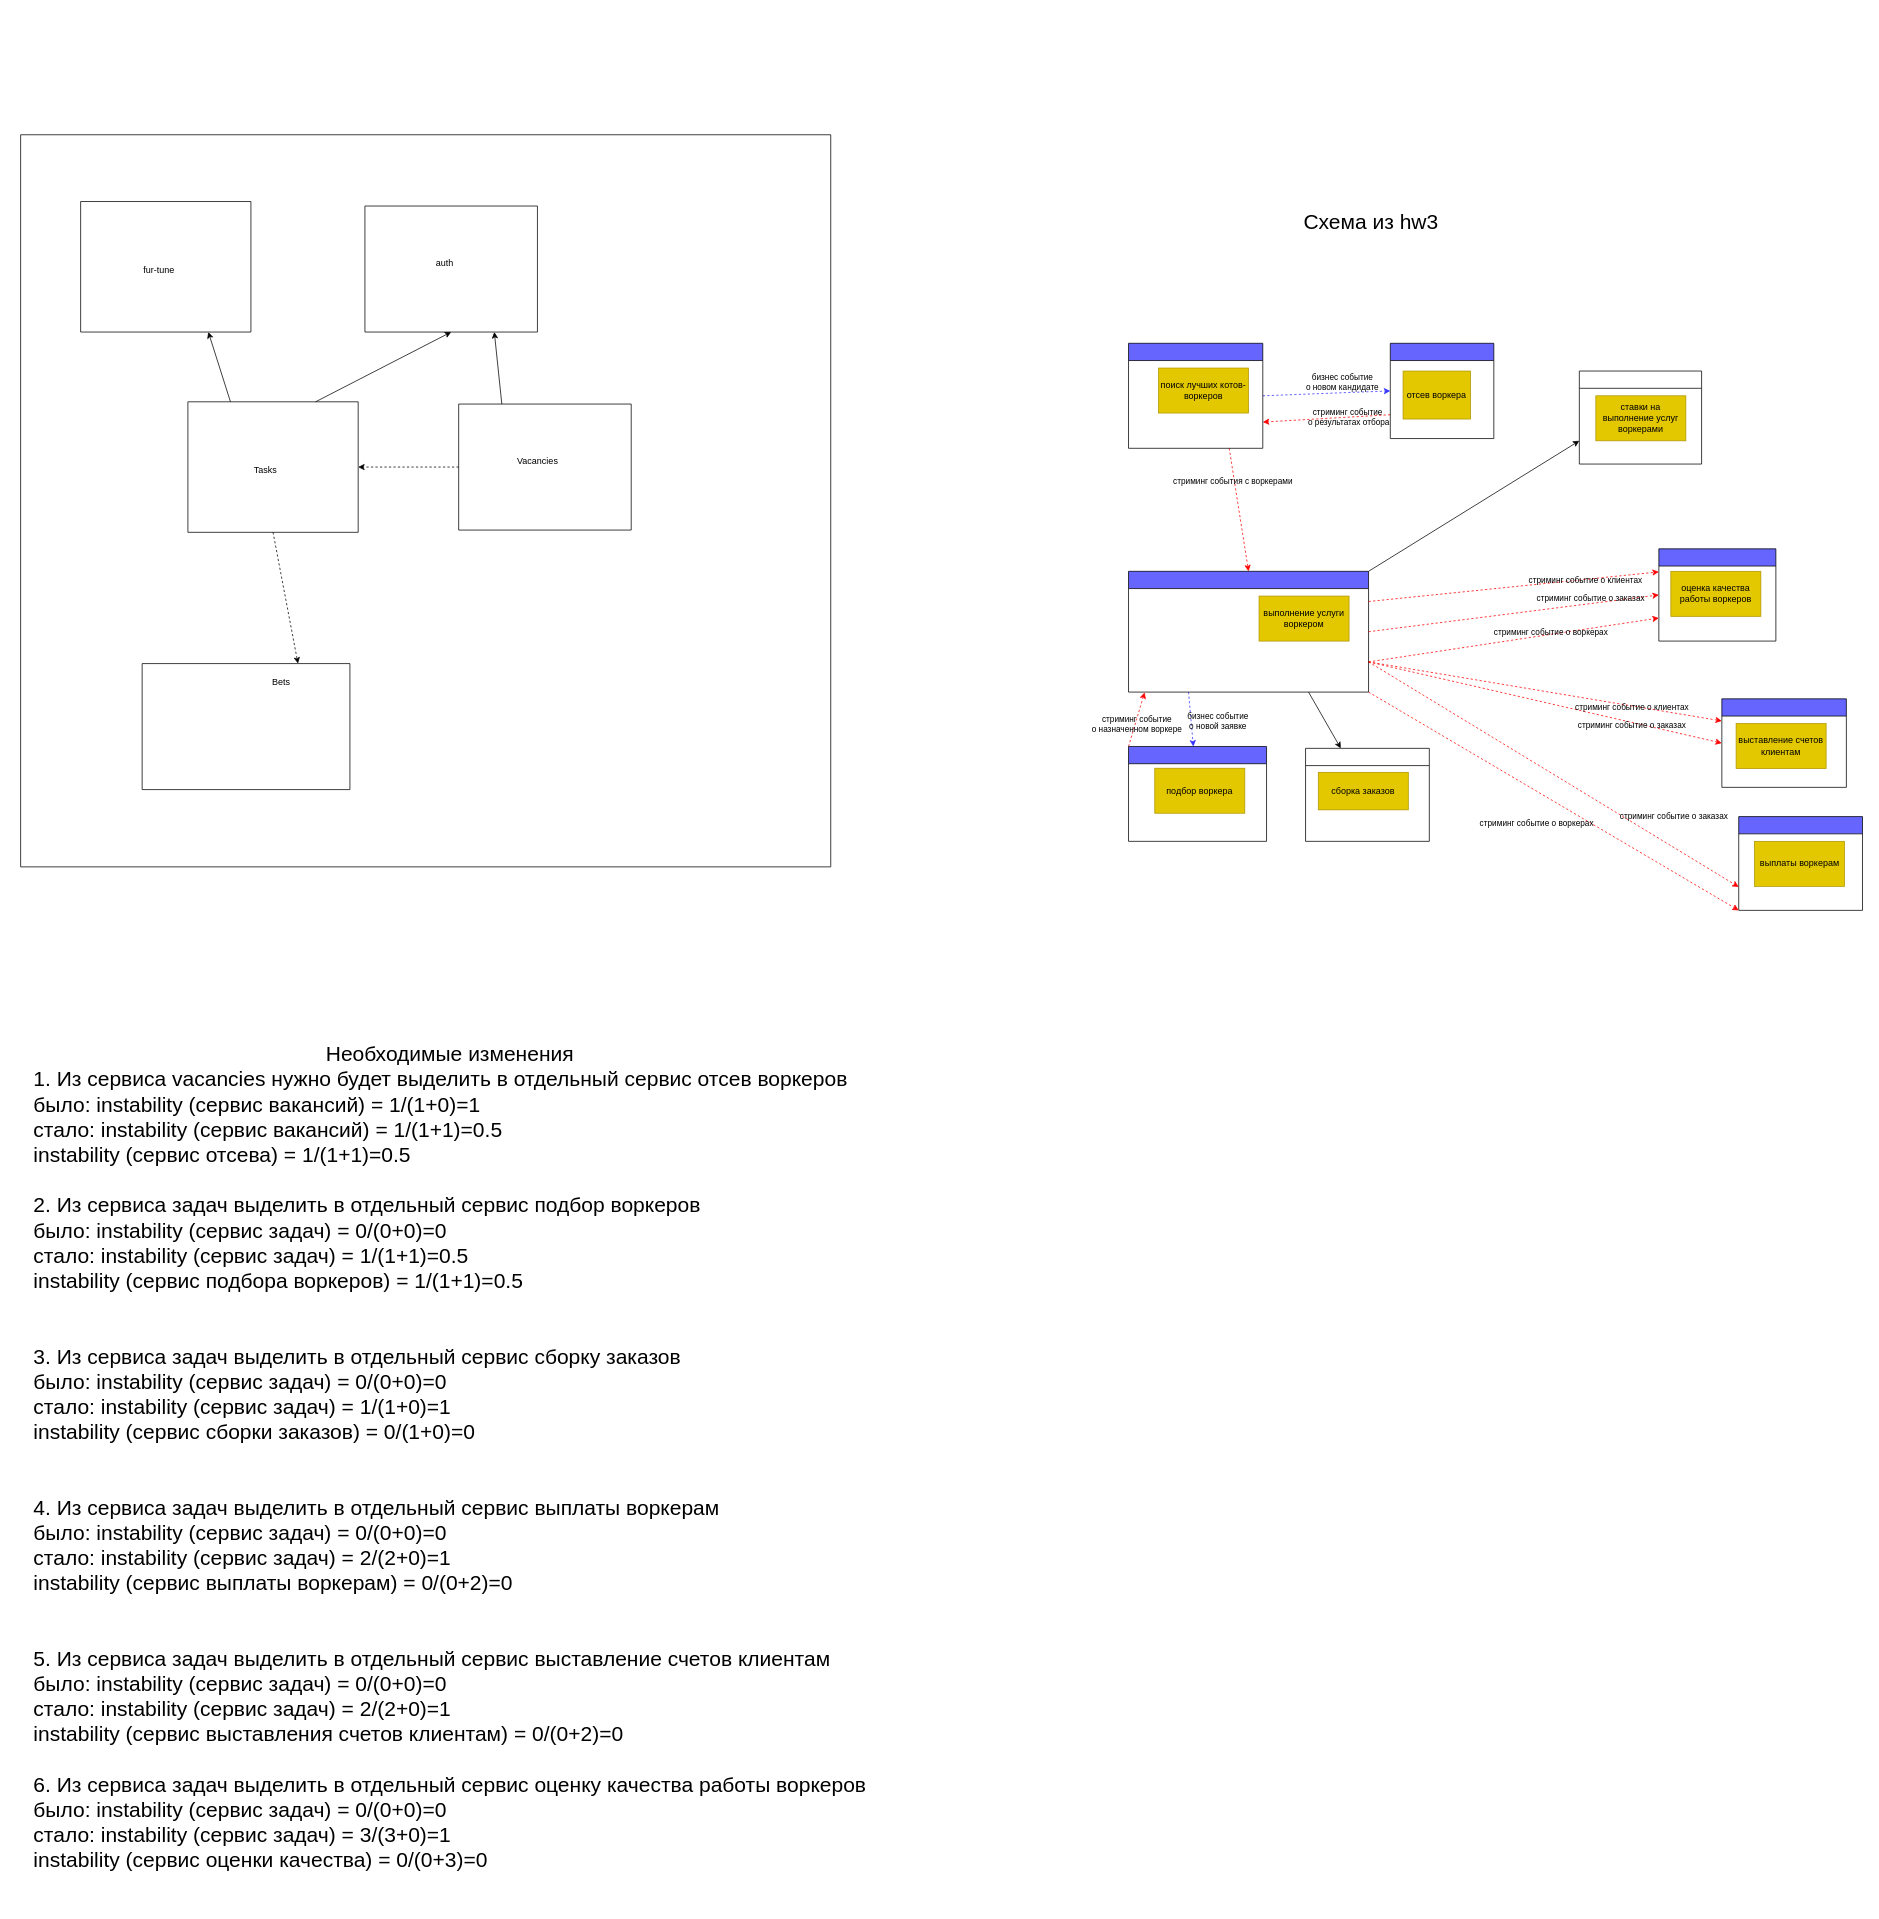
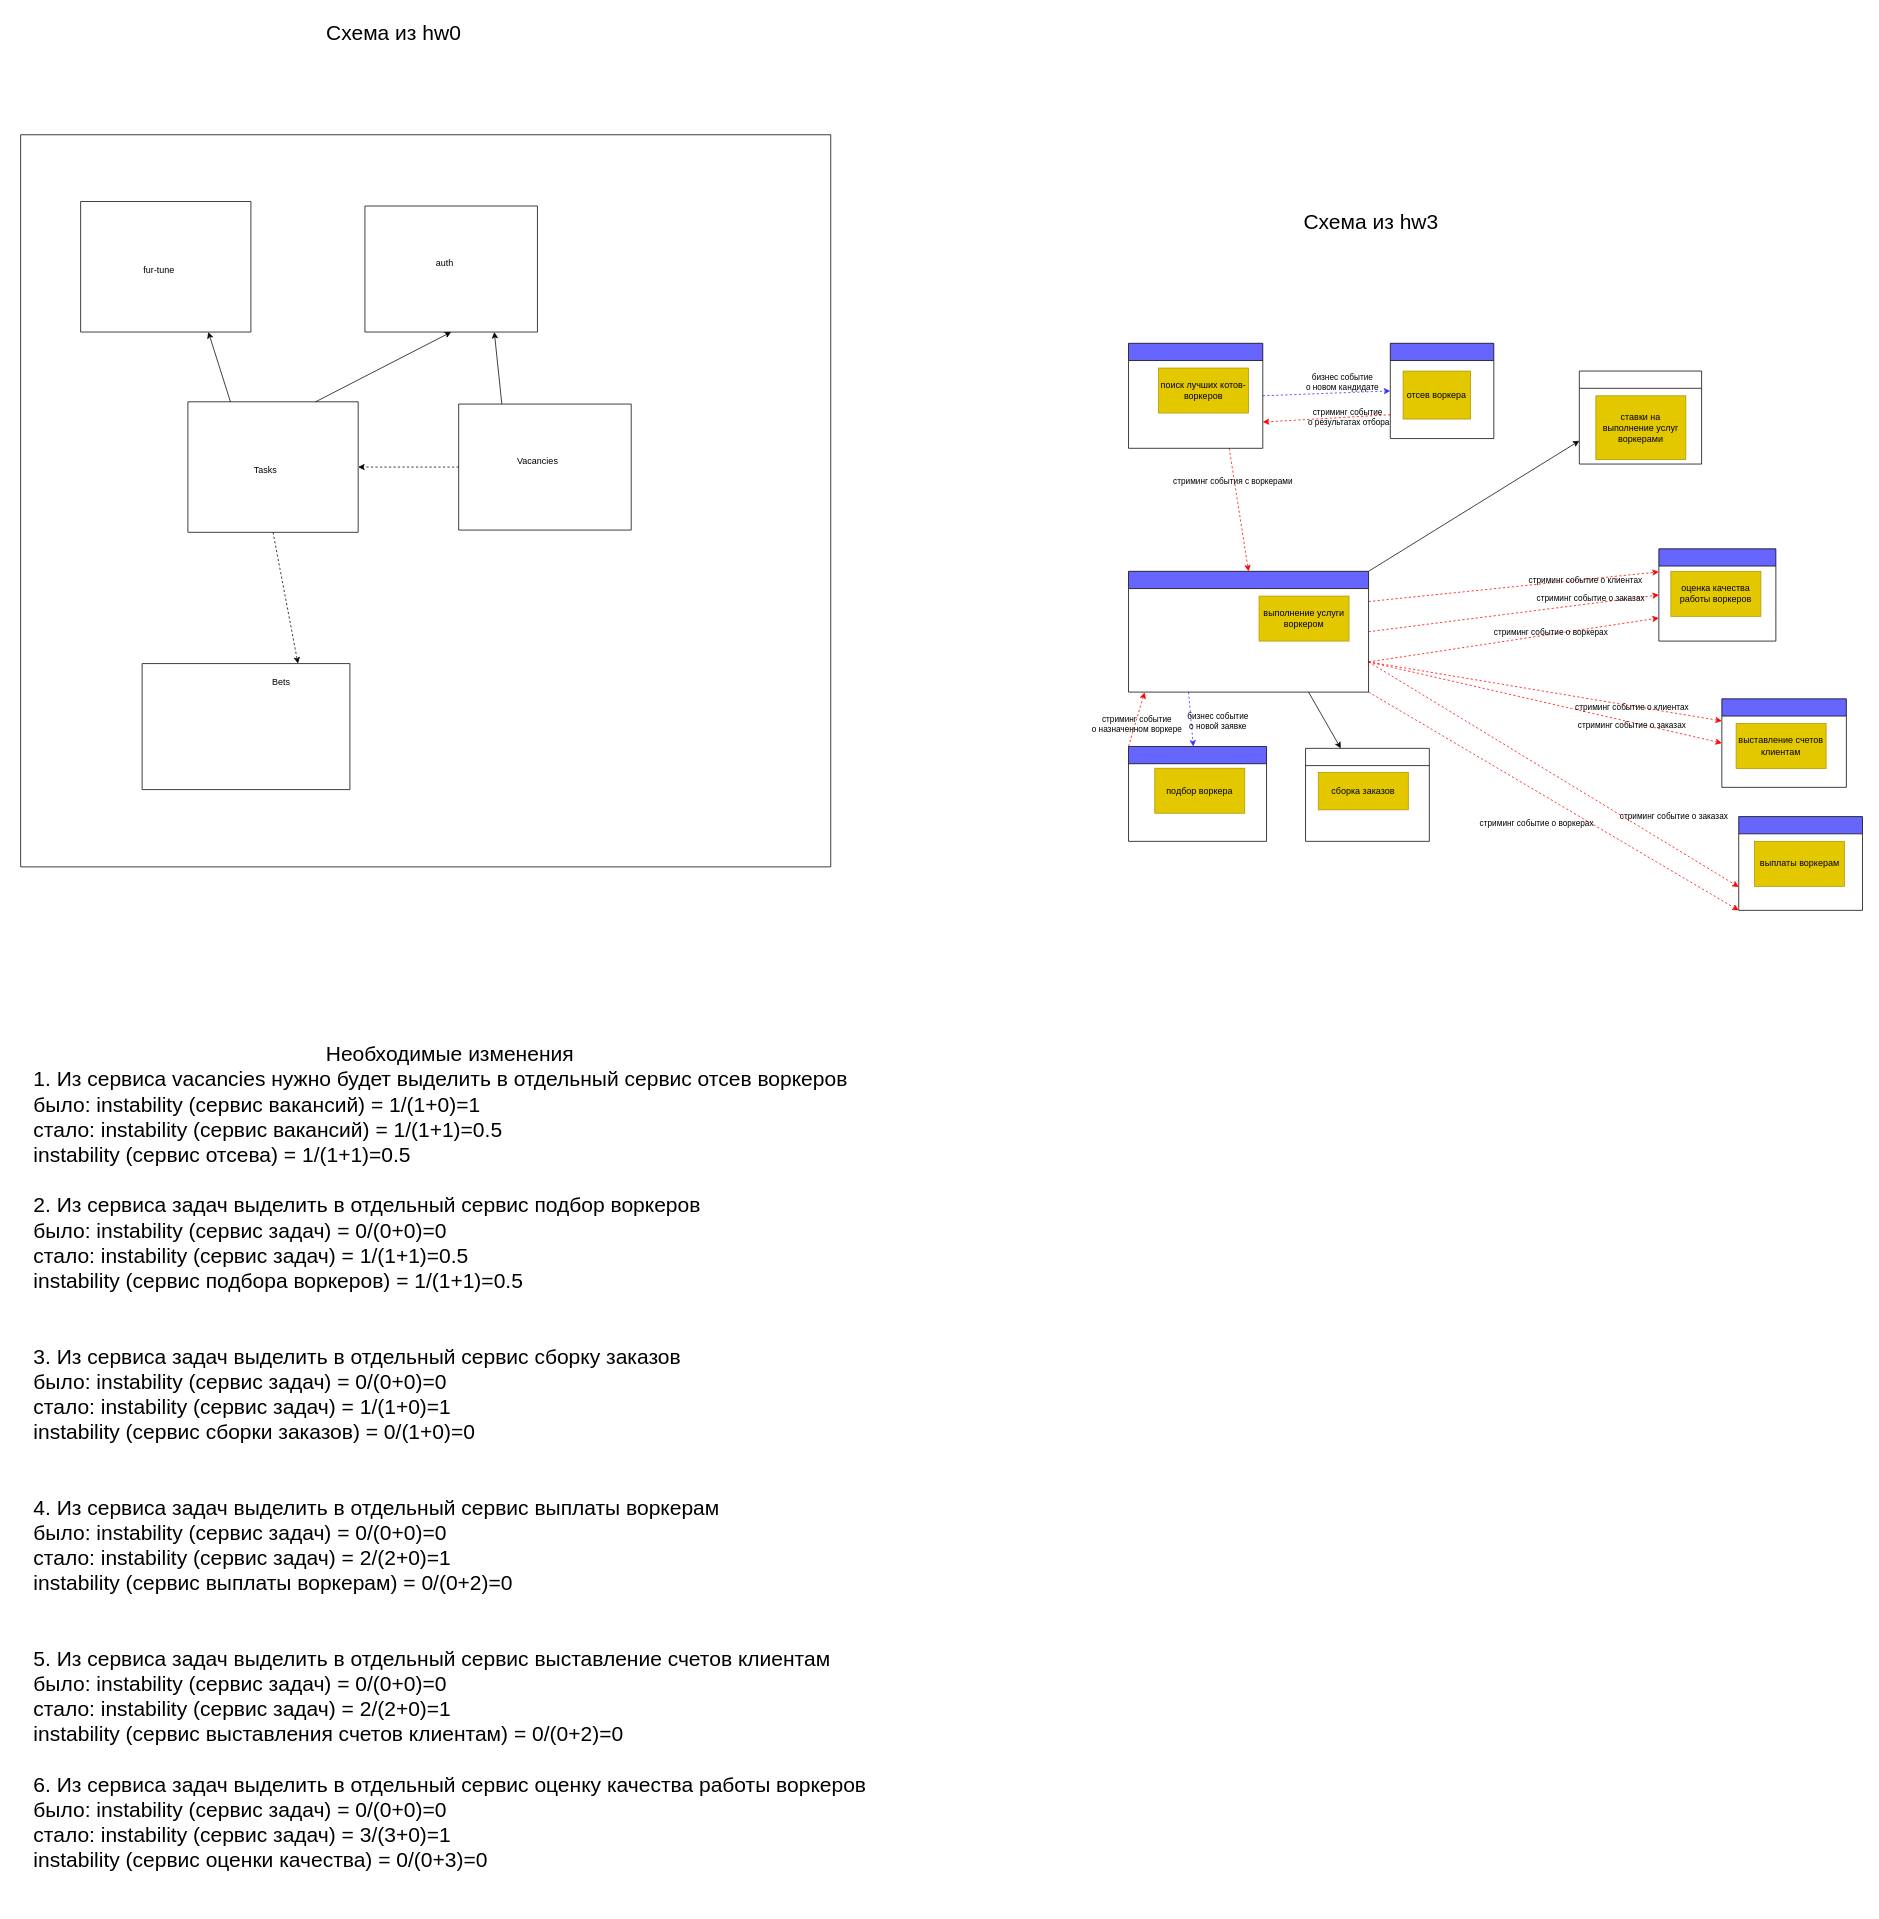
node "Схема из hw0": added
node "ставки на выполнение услуг воркерами": size 90x45 -> 90x64
